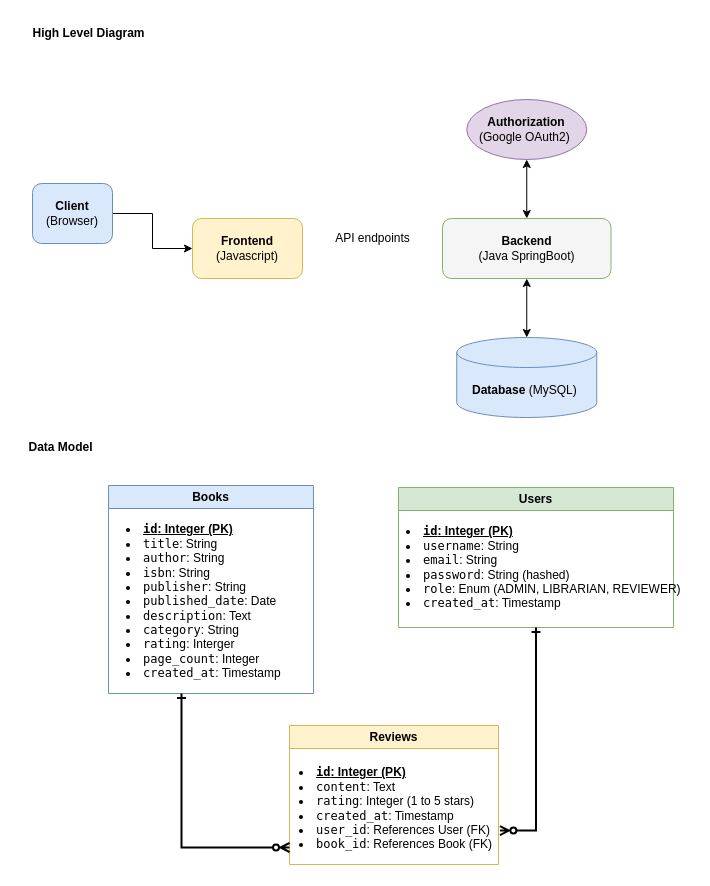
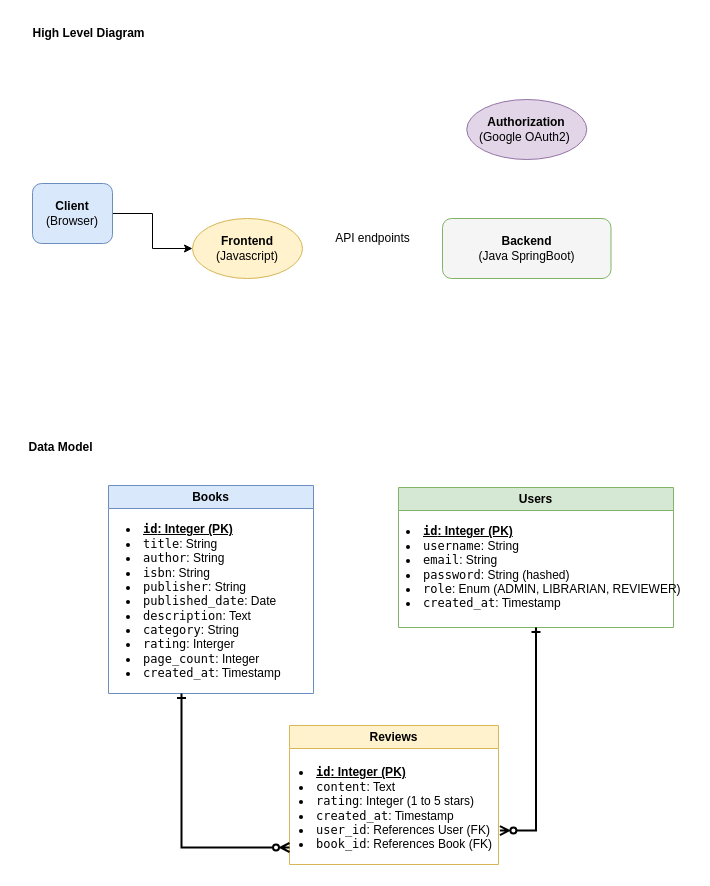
edge "Authorization (Google OAuth2)" -- "Backend (Java SpringBoot)": removed
node "Frontend (Javascript)": shape rounded rectangle -> ellipse
edge "Backend (Java SpringBoot)" -- "Database (MySQL)": removed
node "Database (MySQL)": removed
